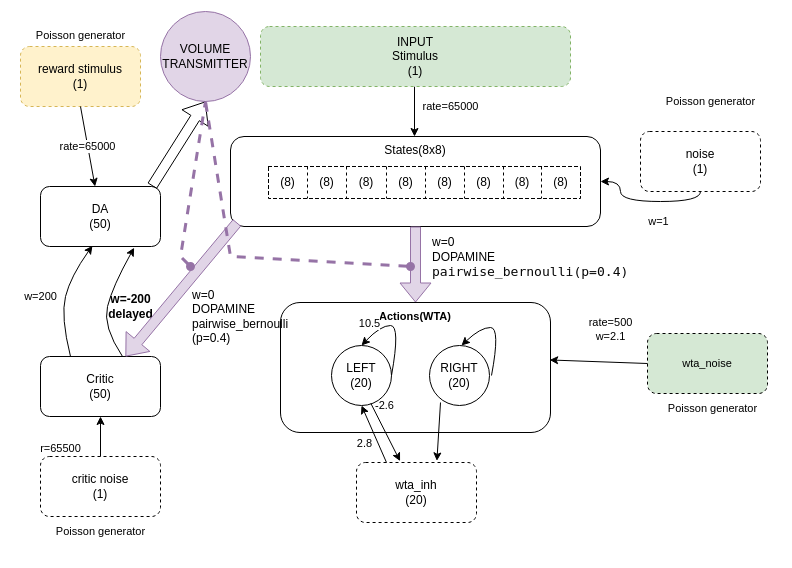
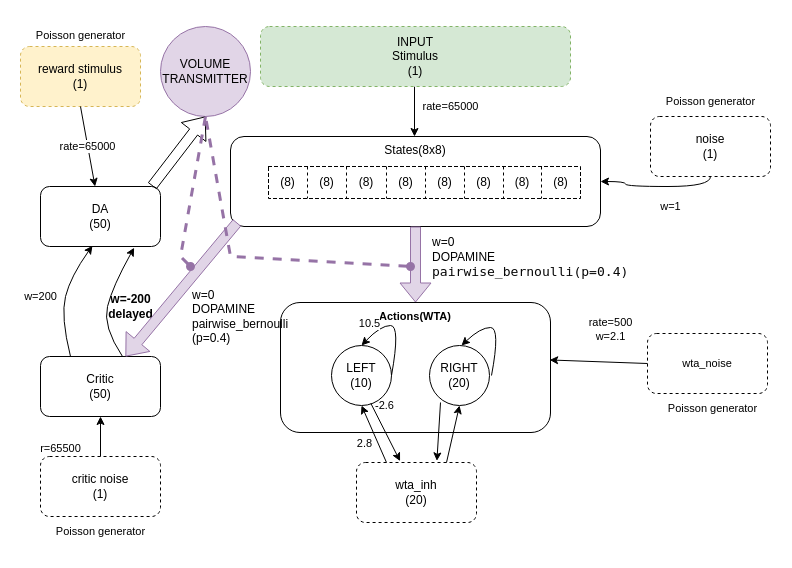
node "VOLUME TRANSMITTER": moved (206, 57) -> (206, 72)
node "noise (1)": moved (701, 162) -> (711, 147)
node "wta_noise": fillcolor #d5e8d4 -> #ffffff
node "LEFT (20)": label "LEFT (20)" -> "LEFT (10)"
edge "wta_inh (20)" -> "RIGHT (20)": added
